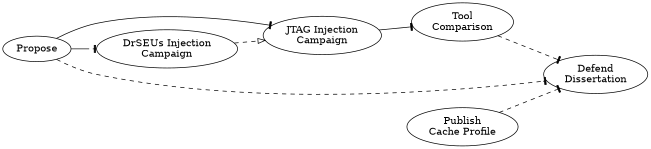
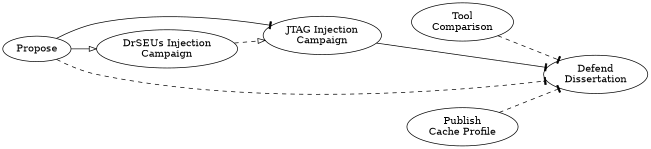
edge "JTAG Injection Campaign" -> "Tool Comparison": now "JTAG Injection Campaign" -> "Defend Dissertation"
edge "Propose" -> "DrSEUs Injection Campaign": arrowhead tee -> onormal
